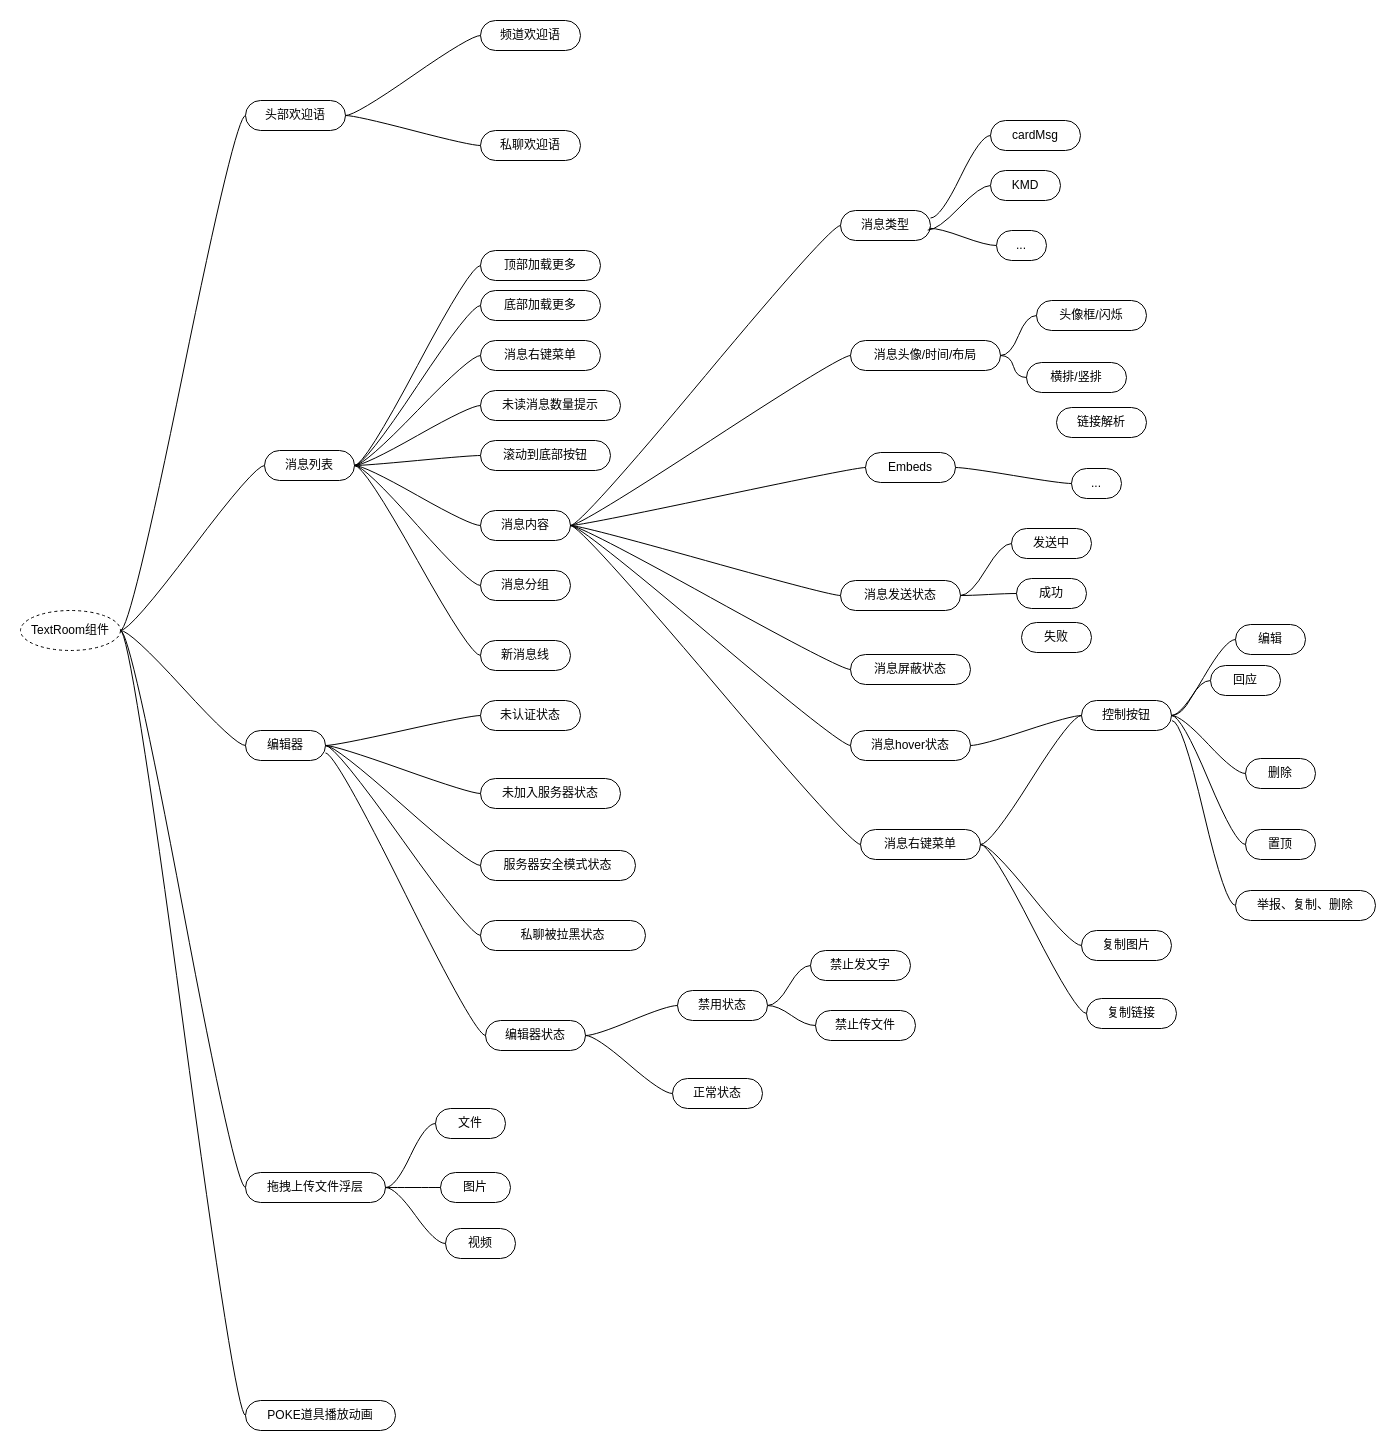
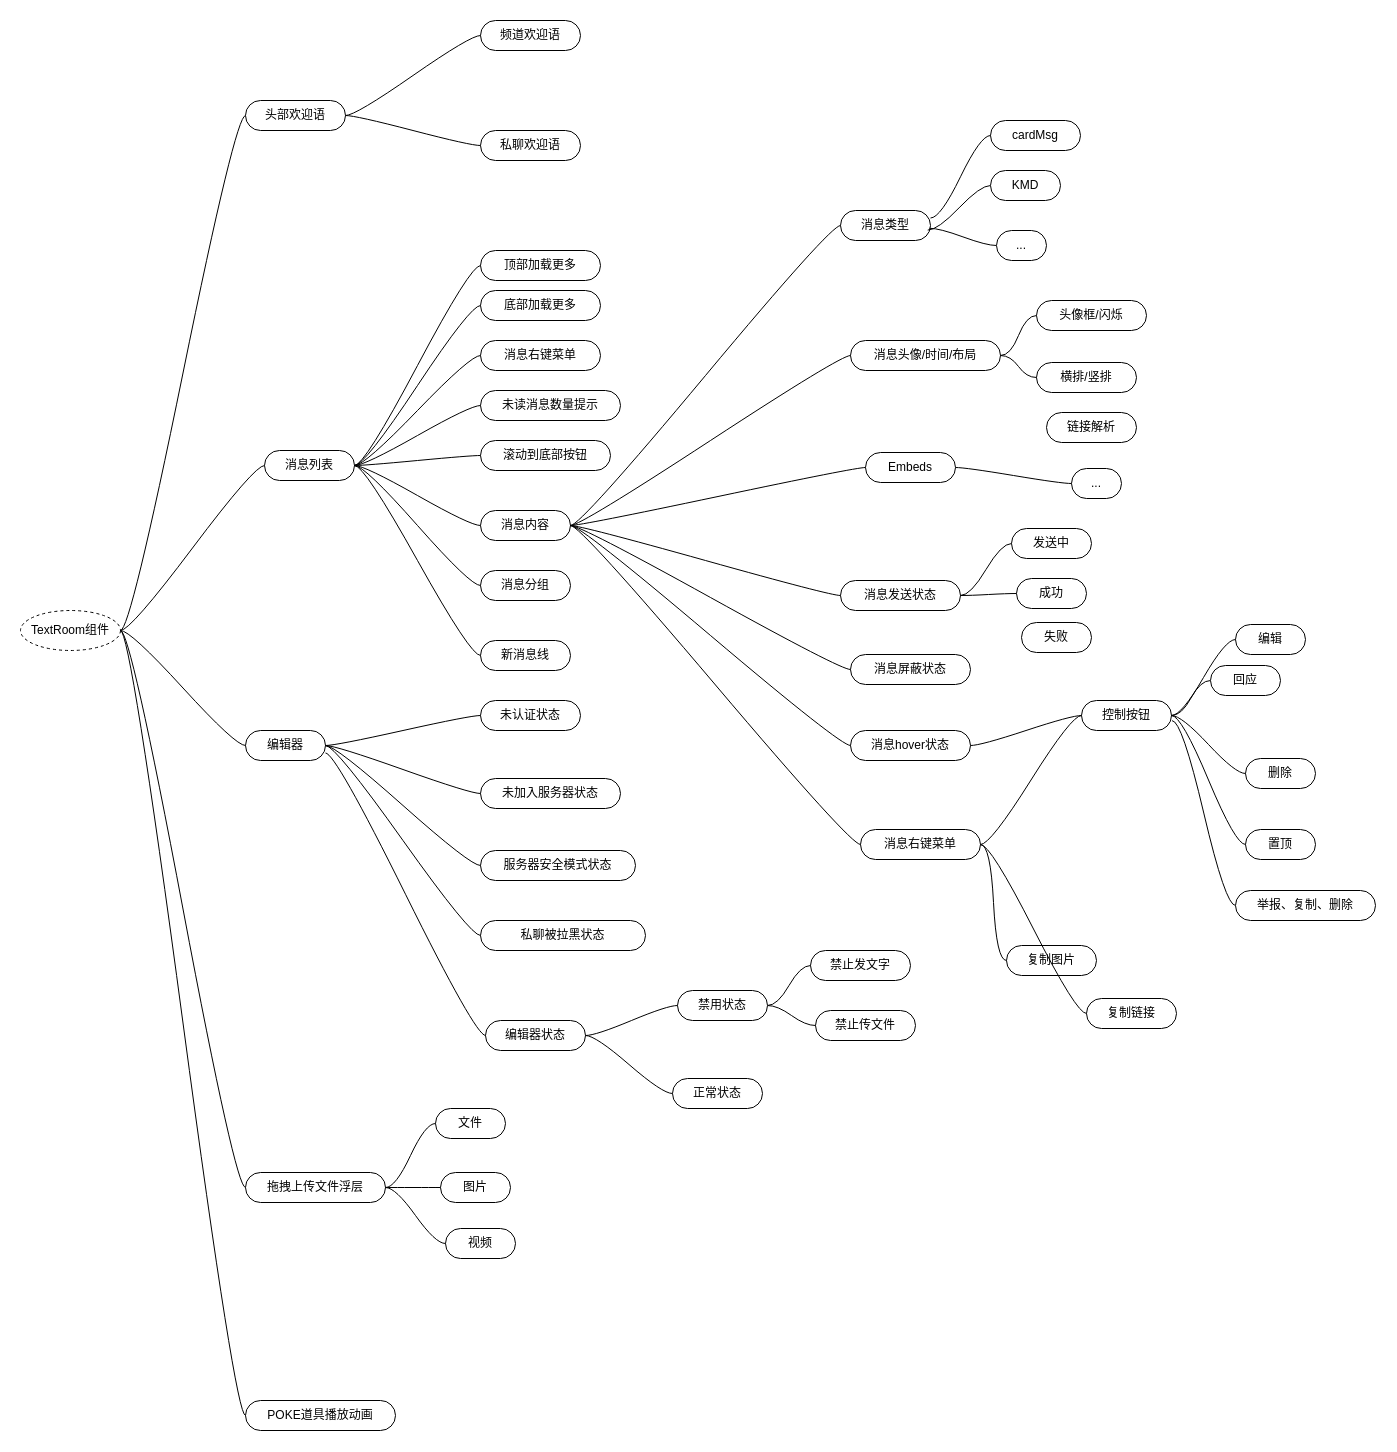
node "横排/竖排": moved (1077, 378) -> (1087, 378)
node "链接解析": moved (1102, 423) -> (1092, 428)
node "复制图片": moved (1127, 946) -> (1052, 961)
